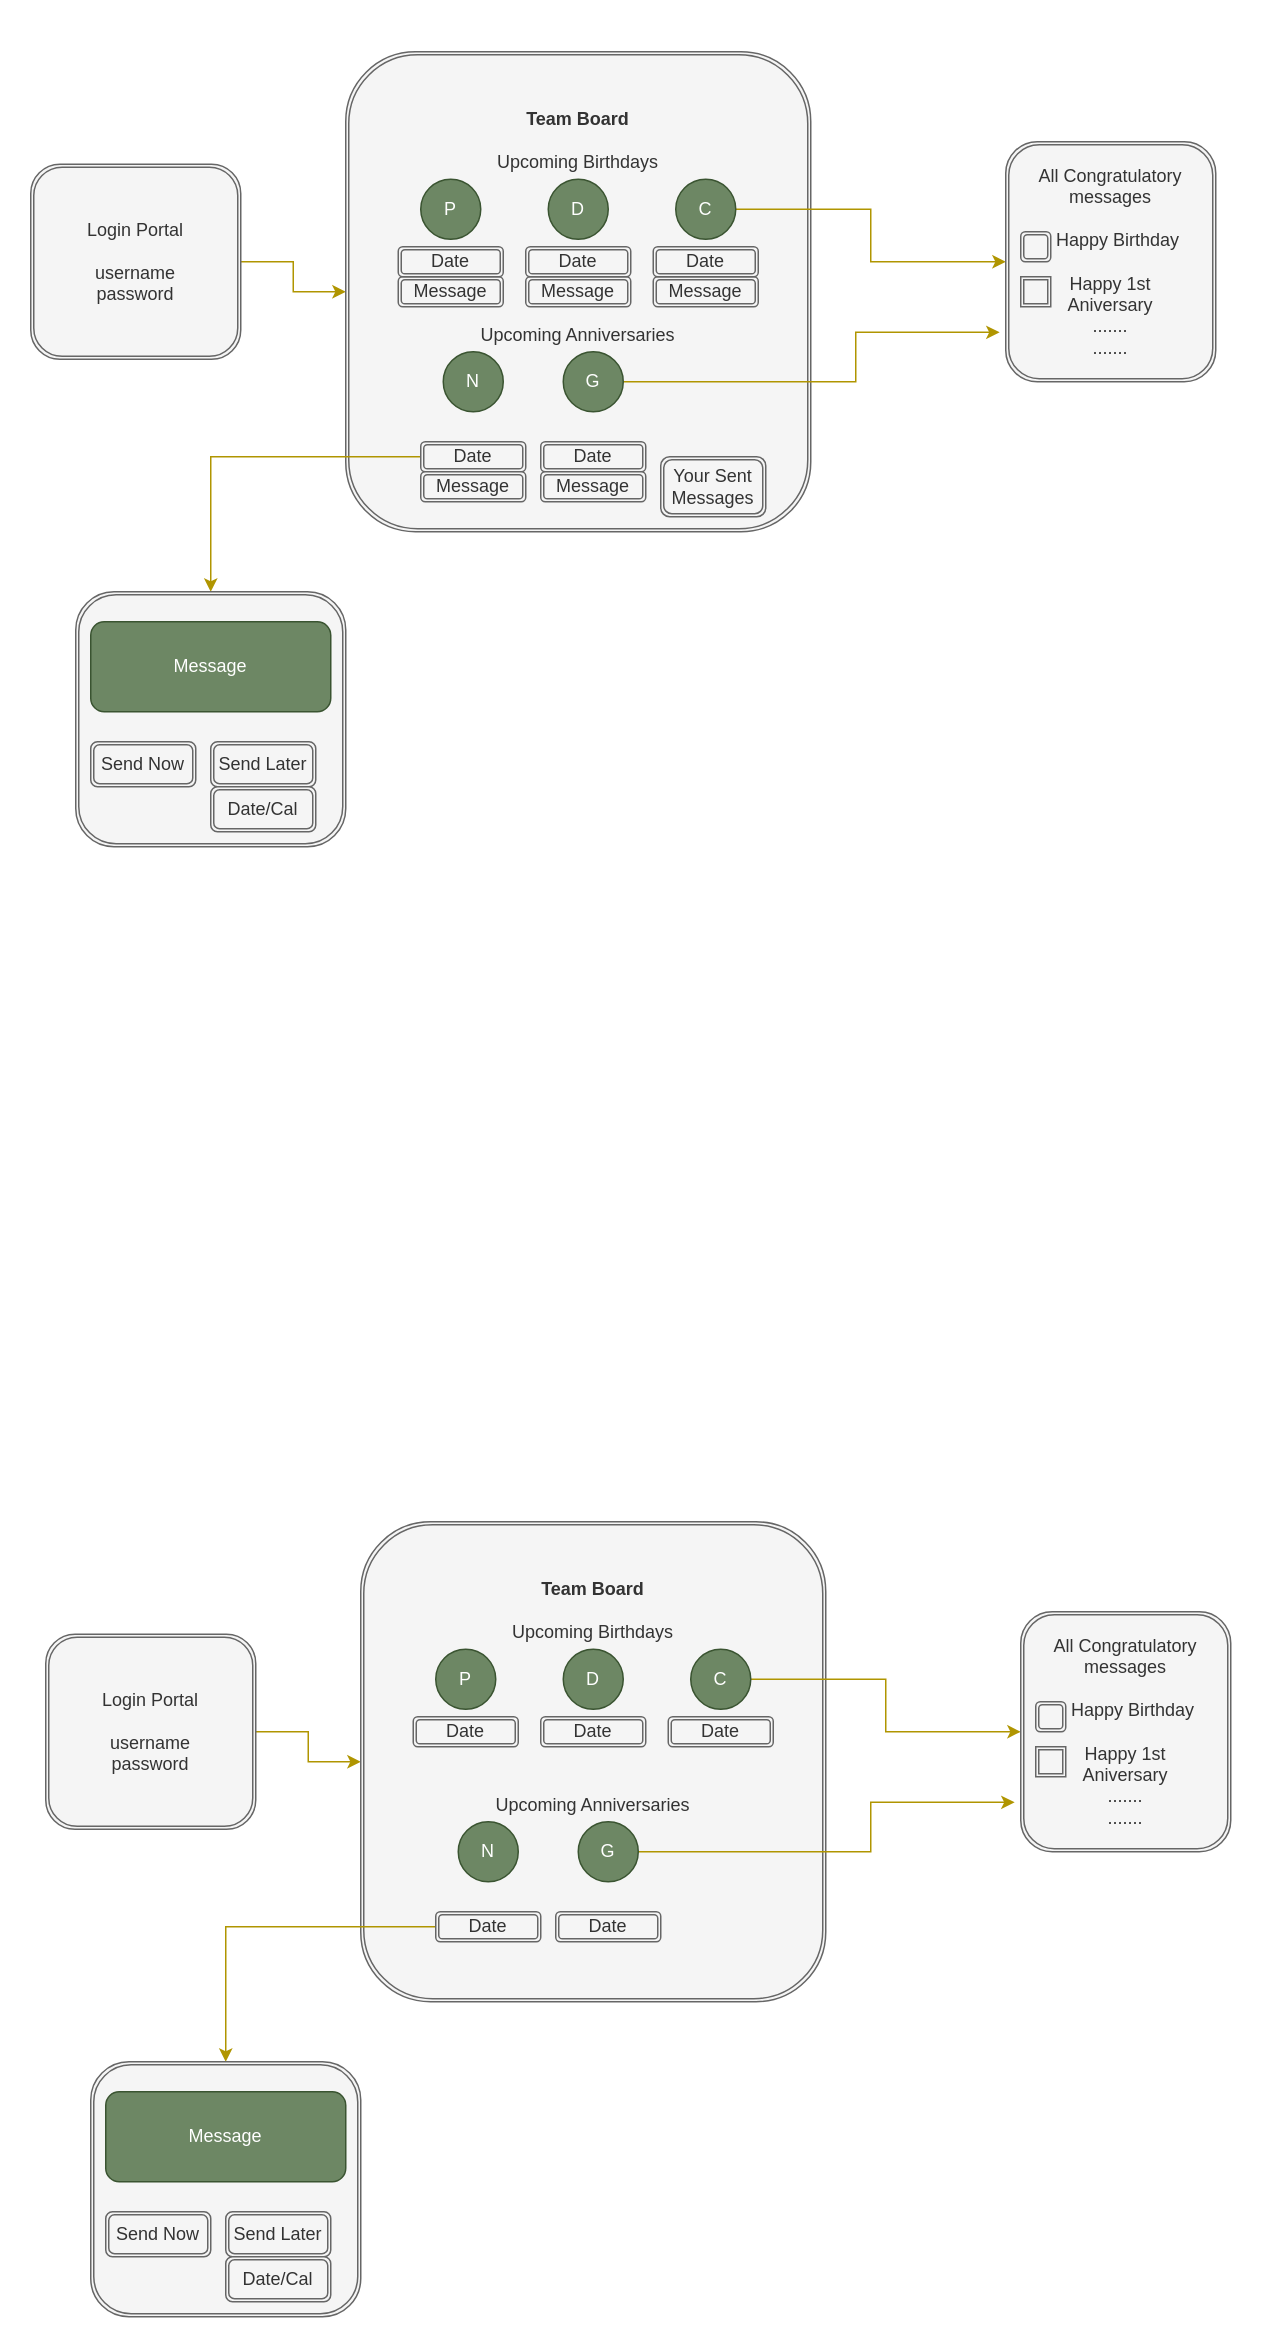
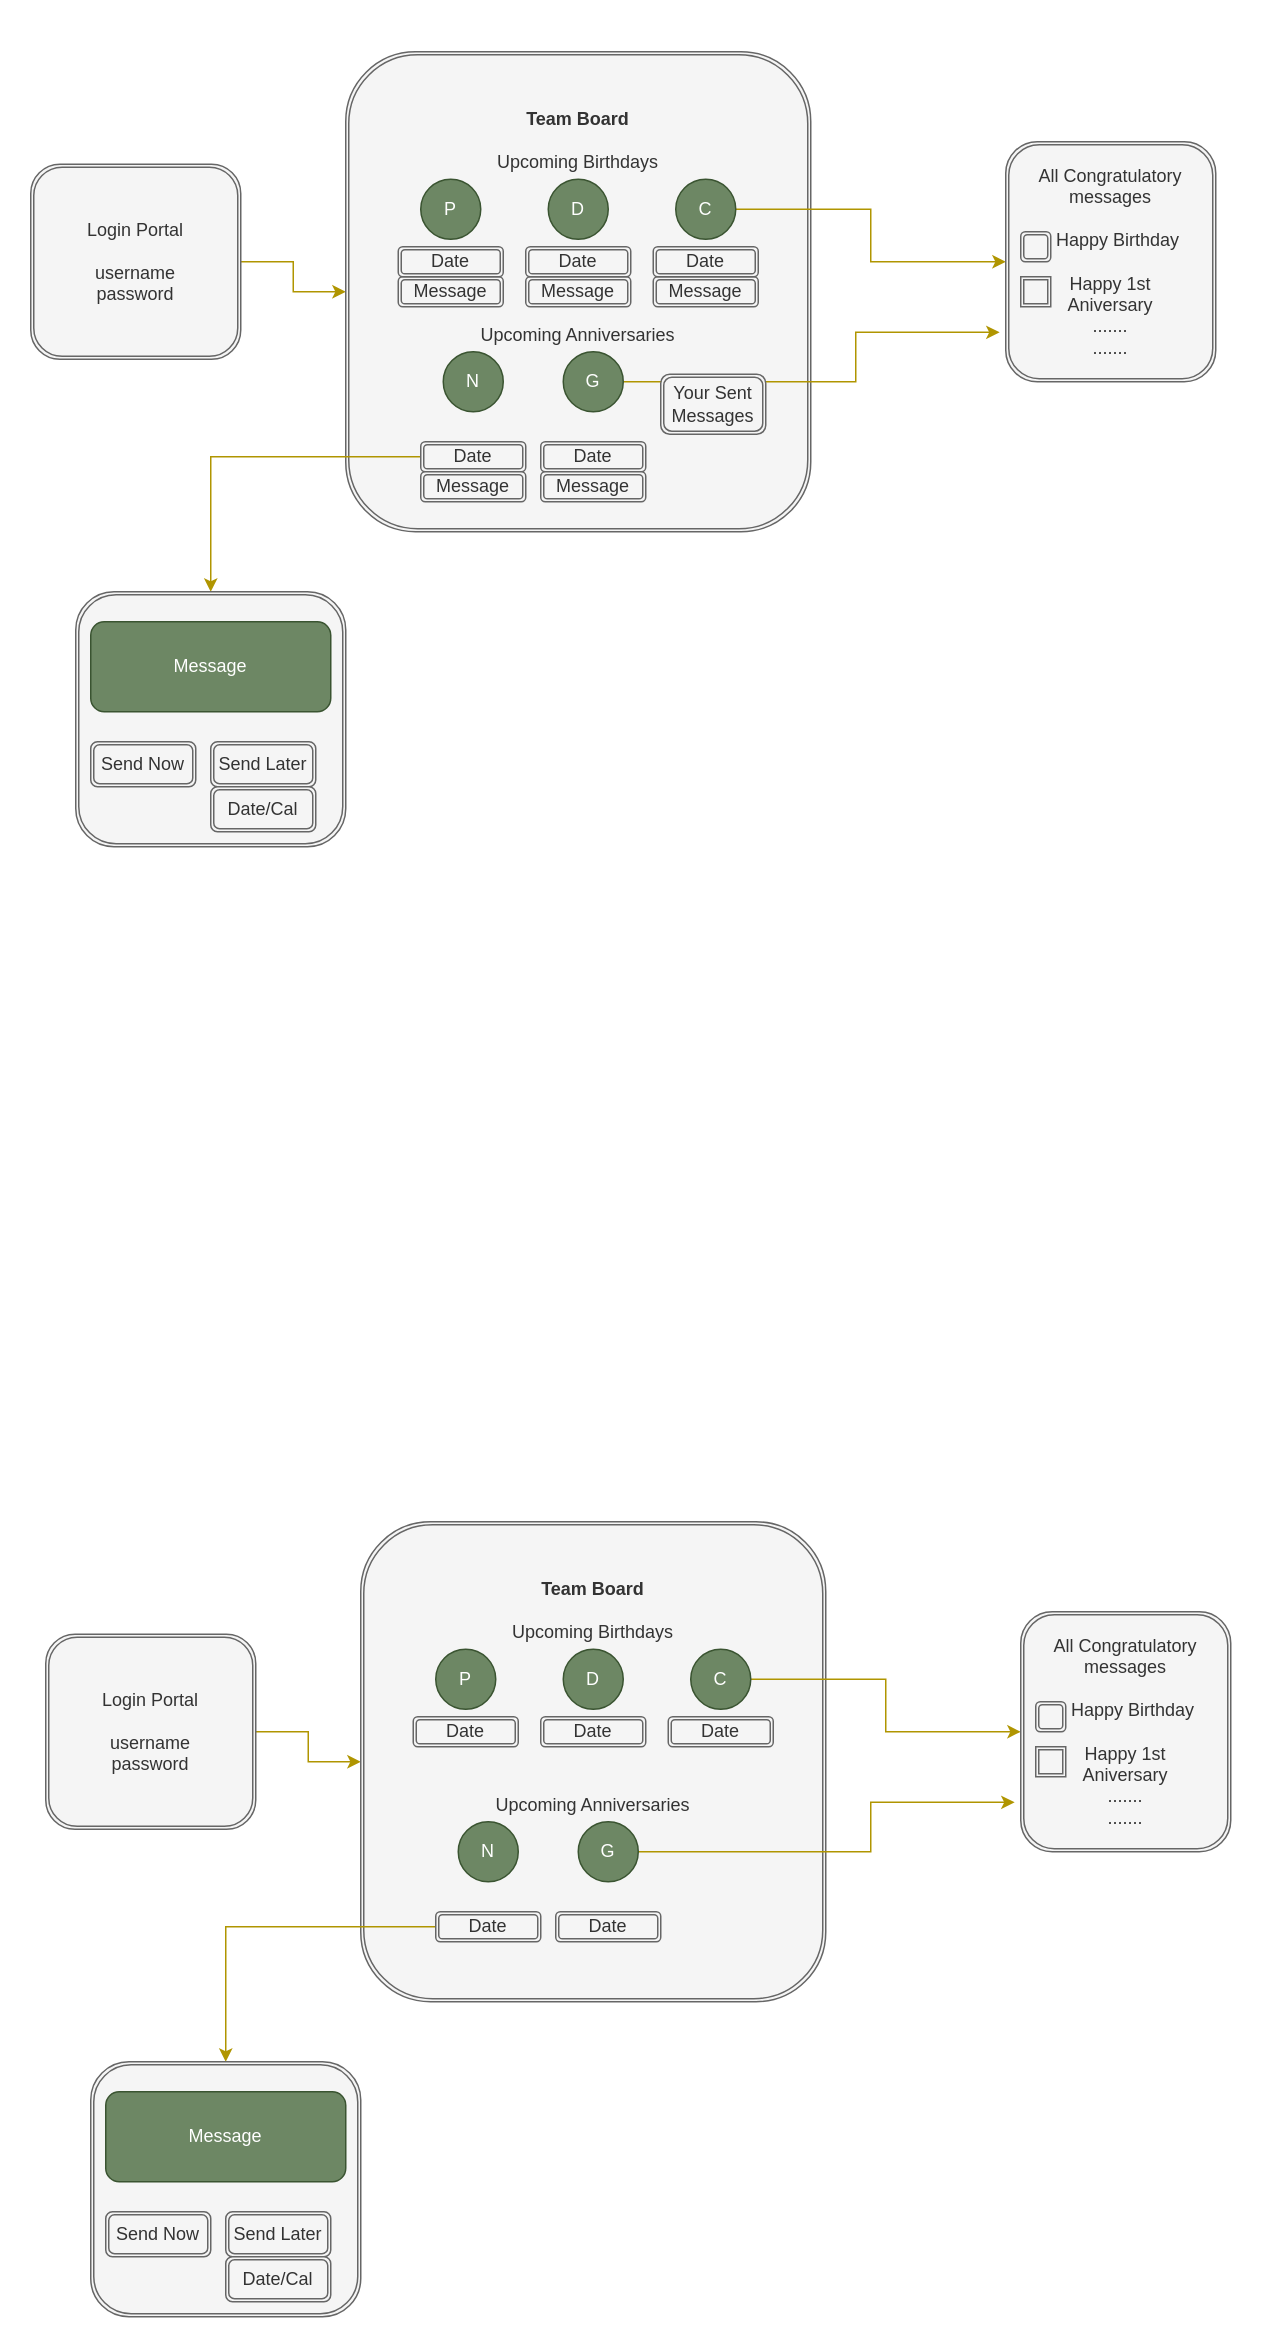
node "Your Sent Messages": moved (713, 487) -> (713, 404)
